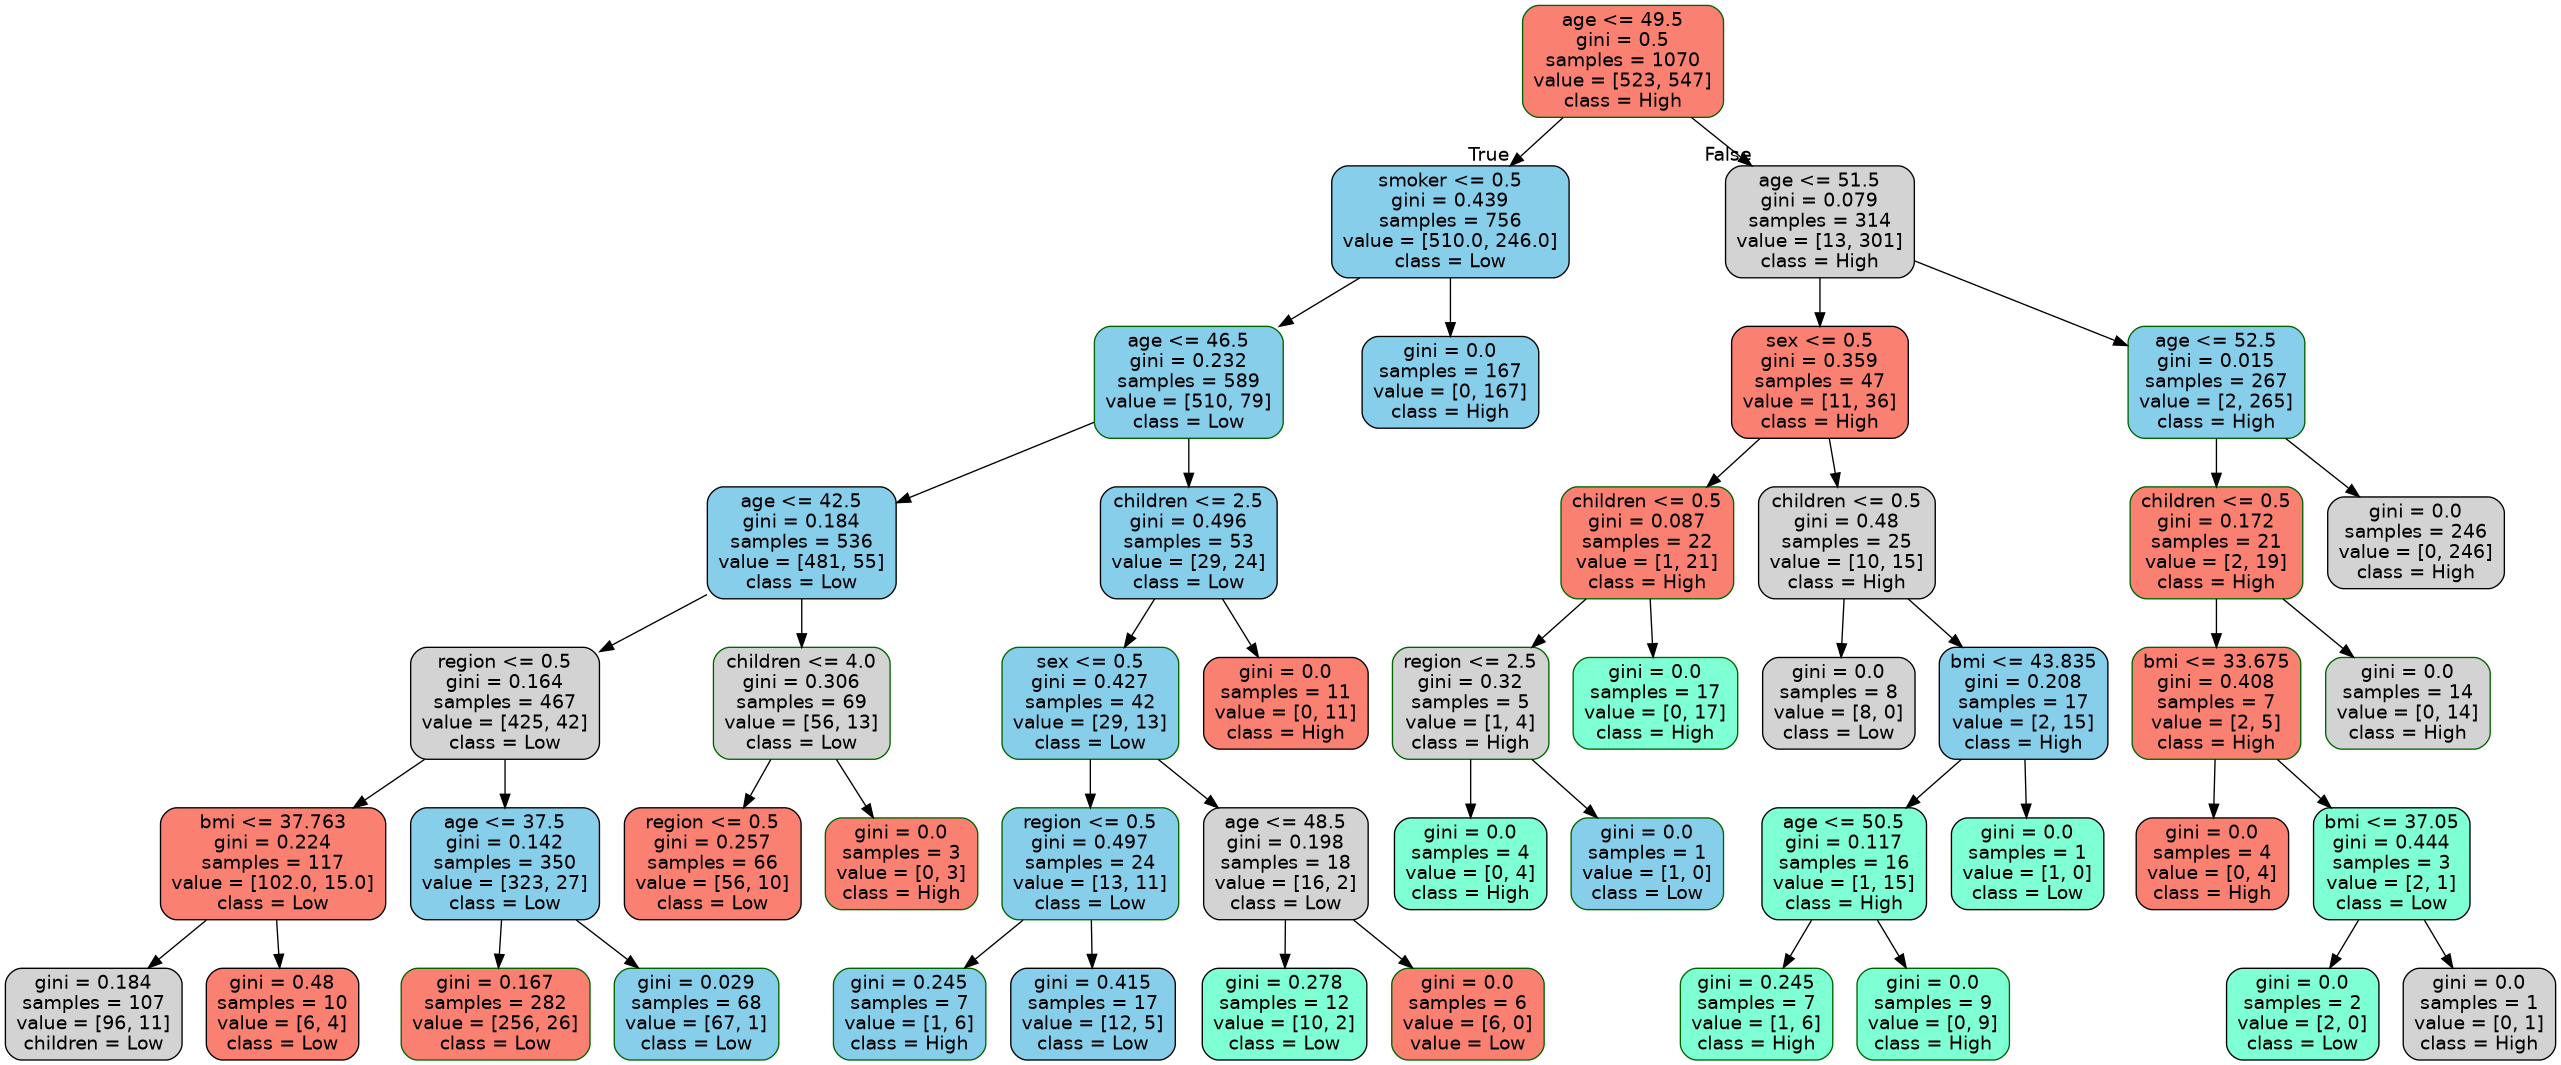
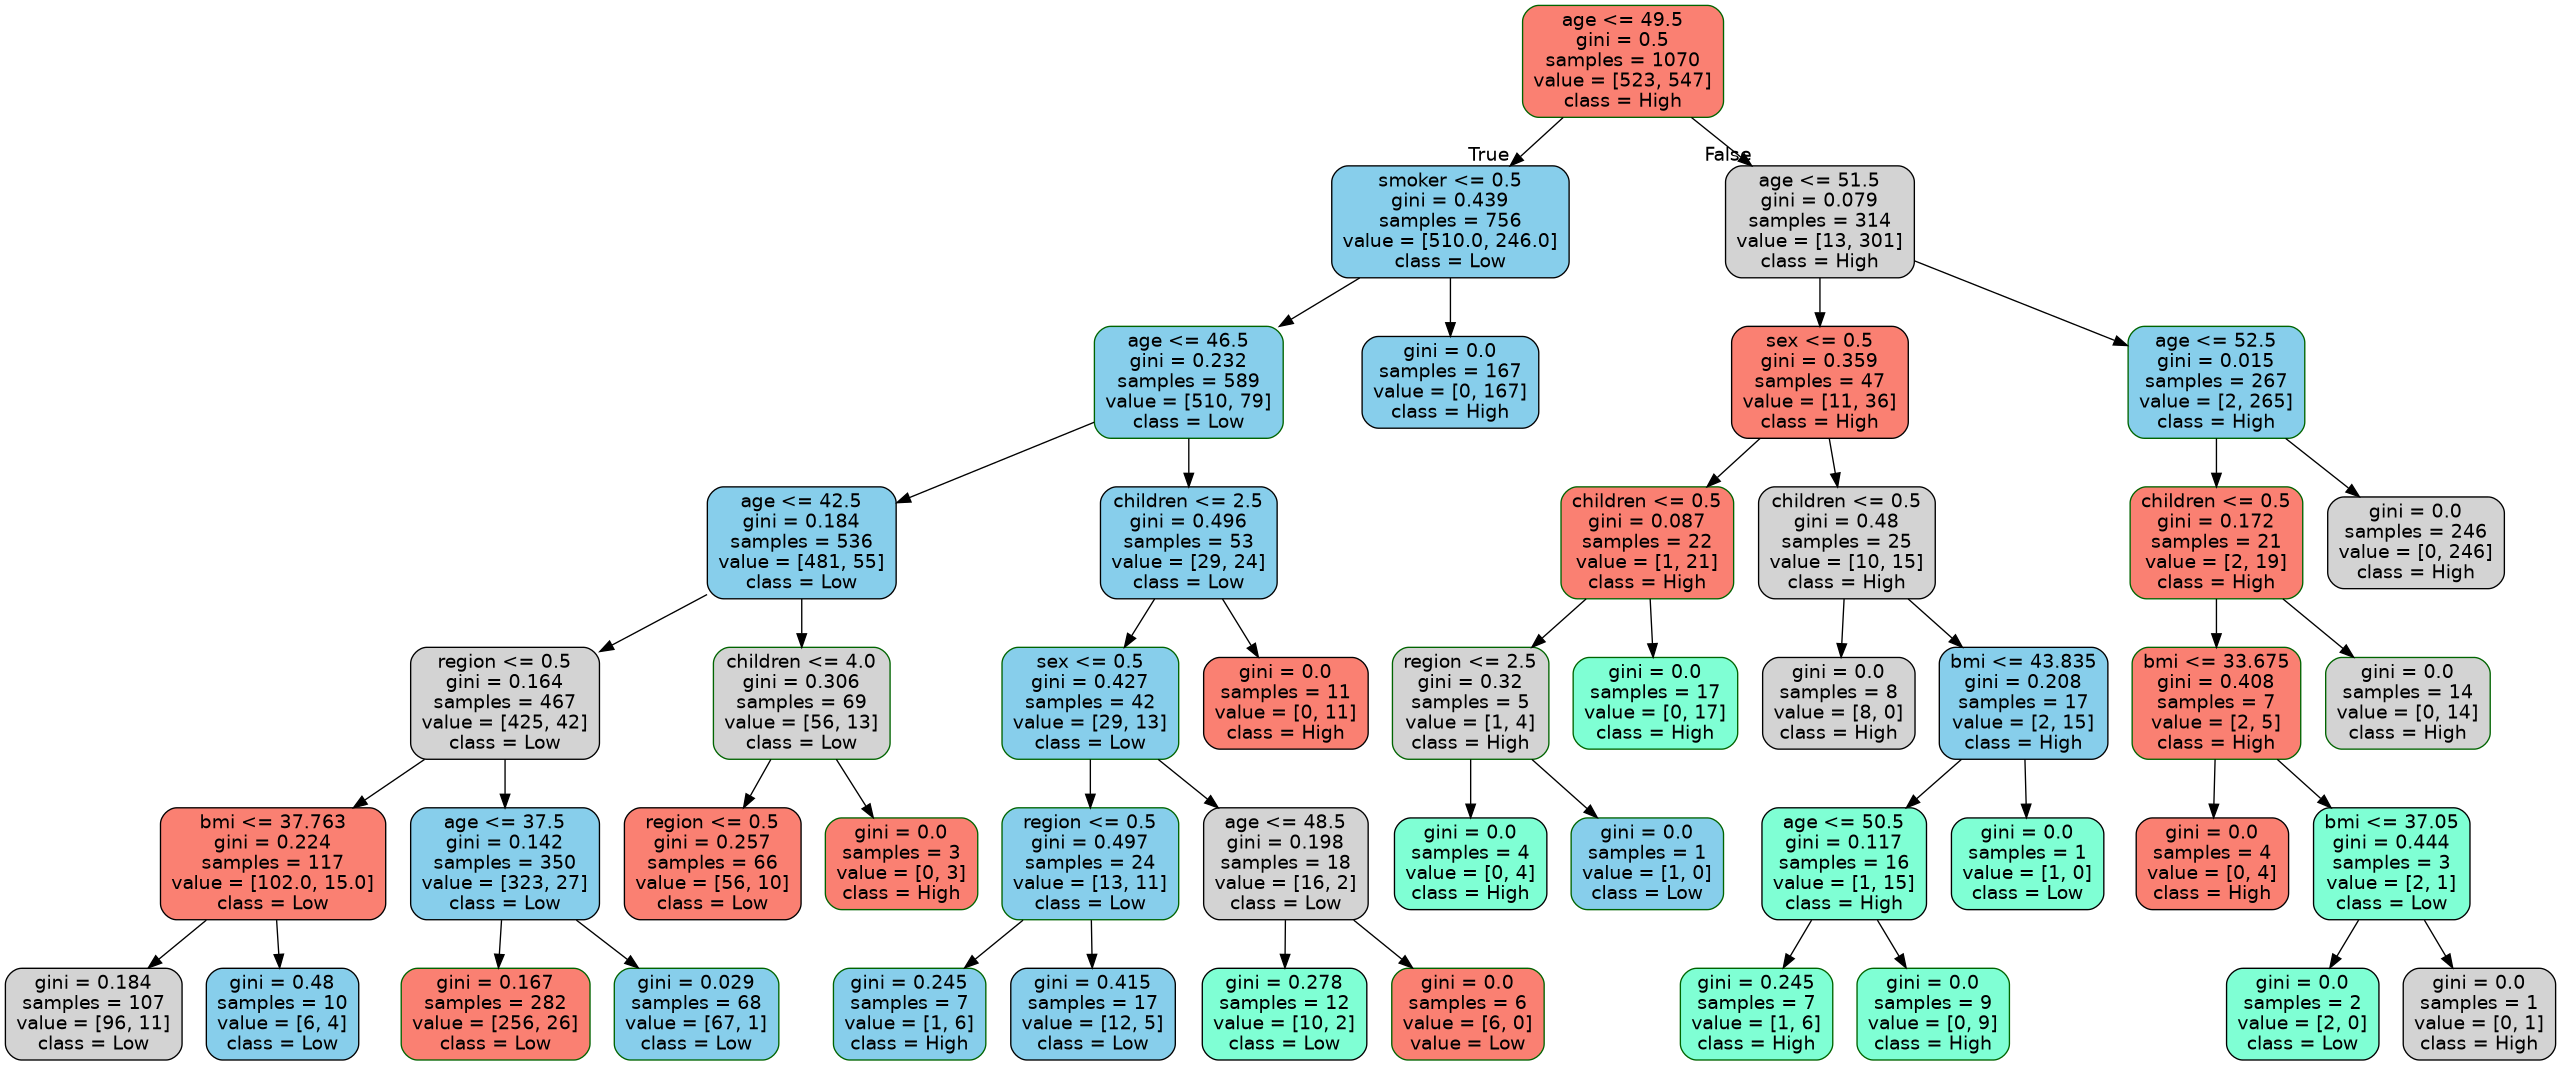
node "gini = 0.0 samples = 8 value = [8, 0] class = Low": label "gini = 0.0 samples = 8 value = [8, 0] class = Low" -> "gini = 0.0 samples = 8 value = [8, 0] class = High"
node "gini = 0.184 samples = 107 value = [96, 11] children = Low": label "gini = 0.184 samples = 107 value = [96, 11] children = Low" -> "gini = 0.184 samples = 107 value = [96, 11] class = Low"
node "gini = 0.48 samples = 10 value = [6, 4] class = Low": fillcolor salmon -> skyblue
